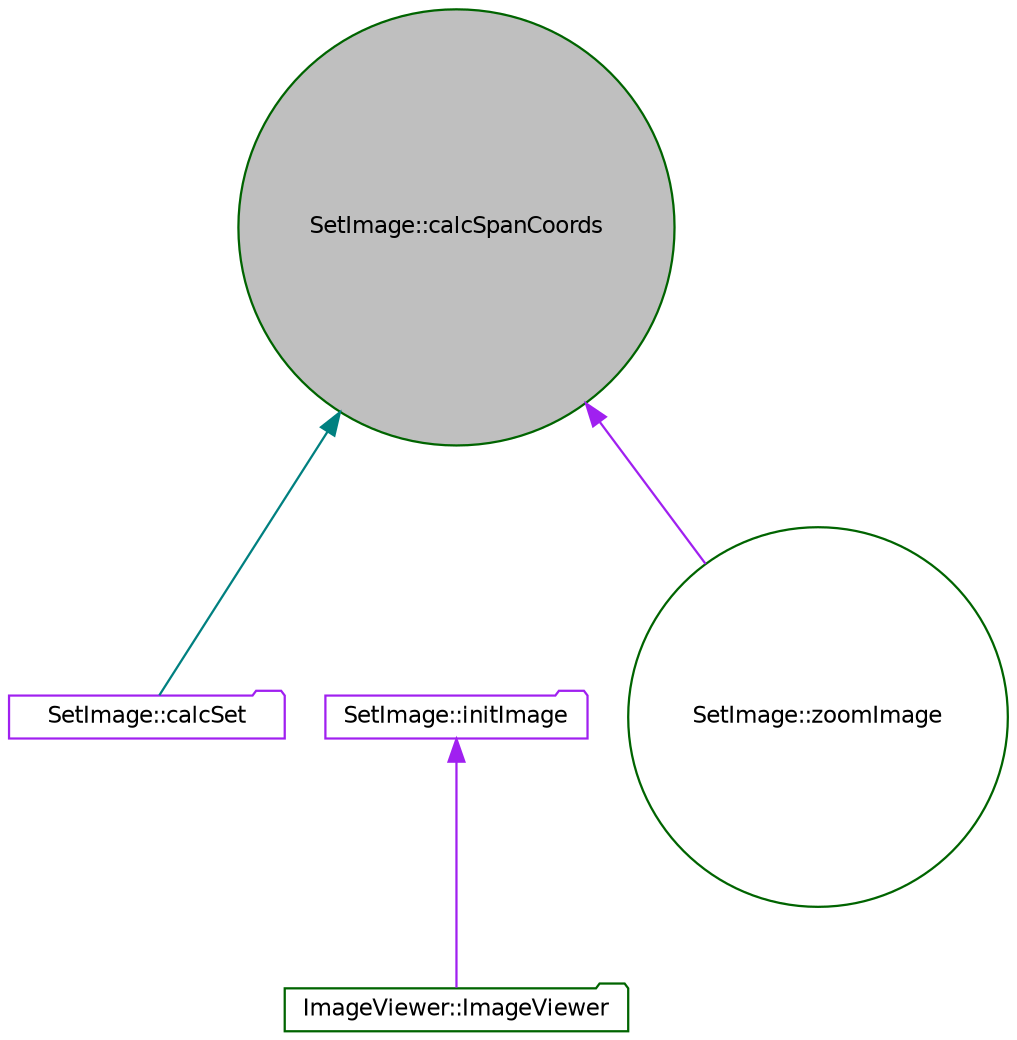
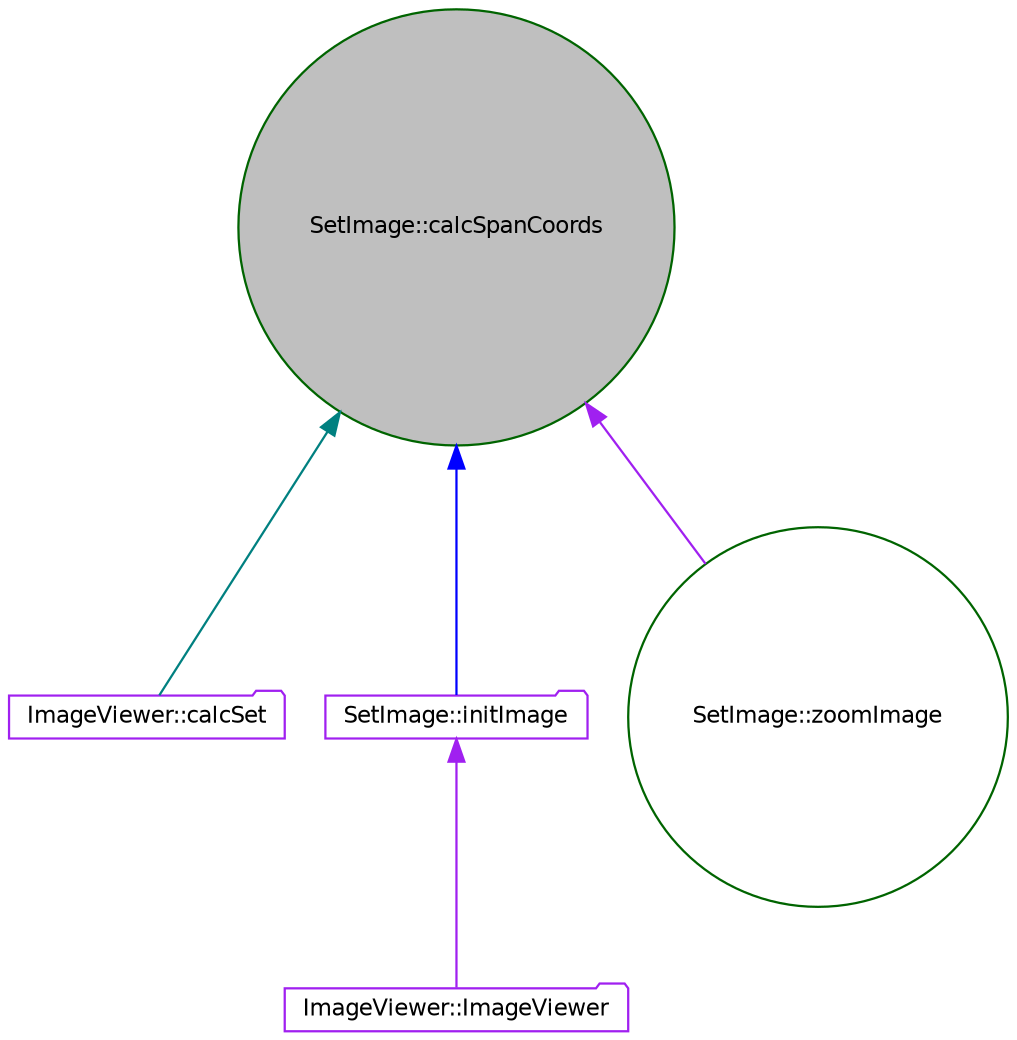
edge "SetImage::initImage" -> "SetImage::calcSpanCoords": added
node "SetImage::calcSet": label "SetImage::calcSet" -> "ImageViewer::calcSet"
node "ImageViewer::ImageViewer": color darkgreen -> purple
